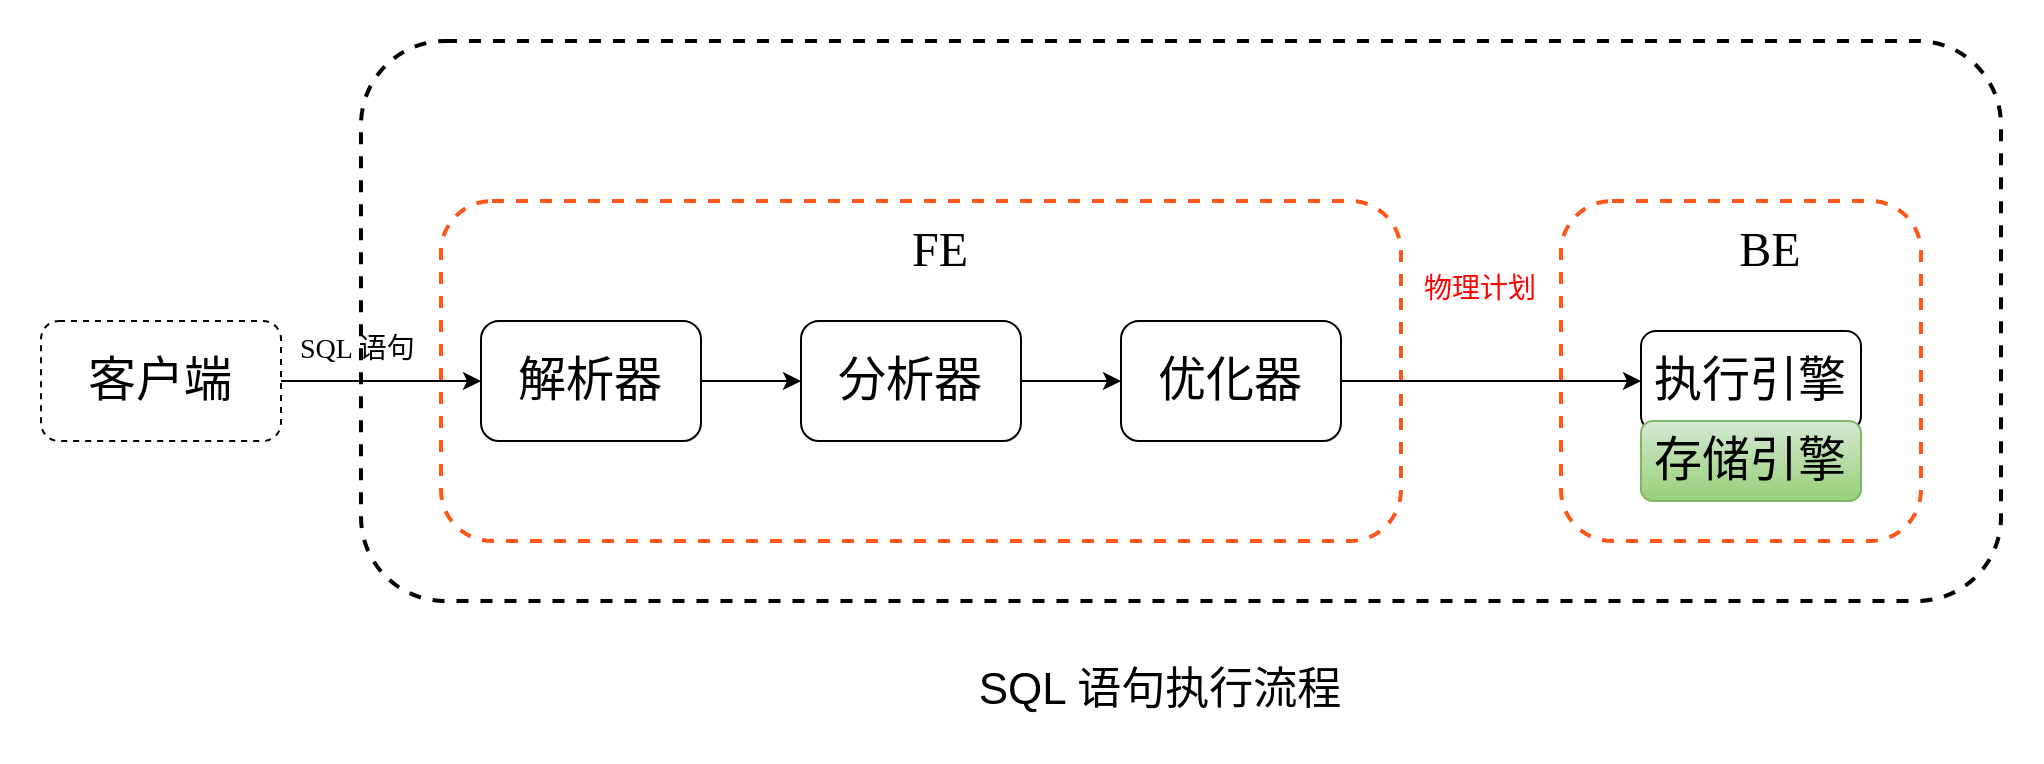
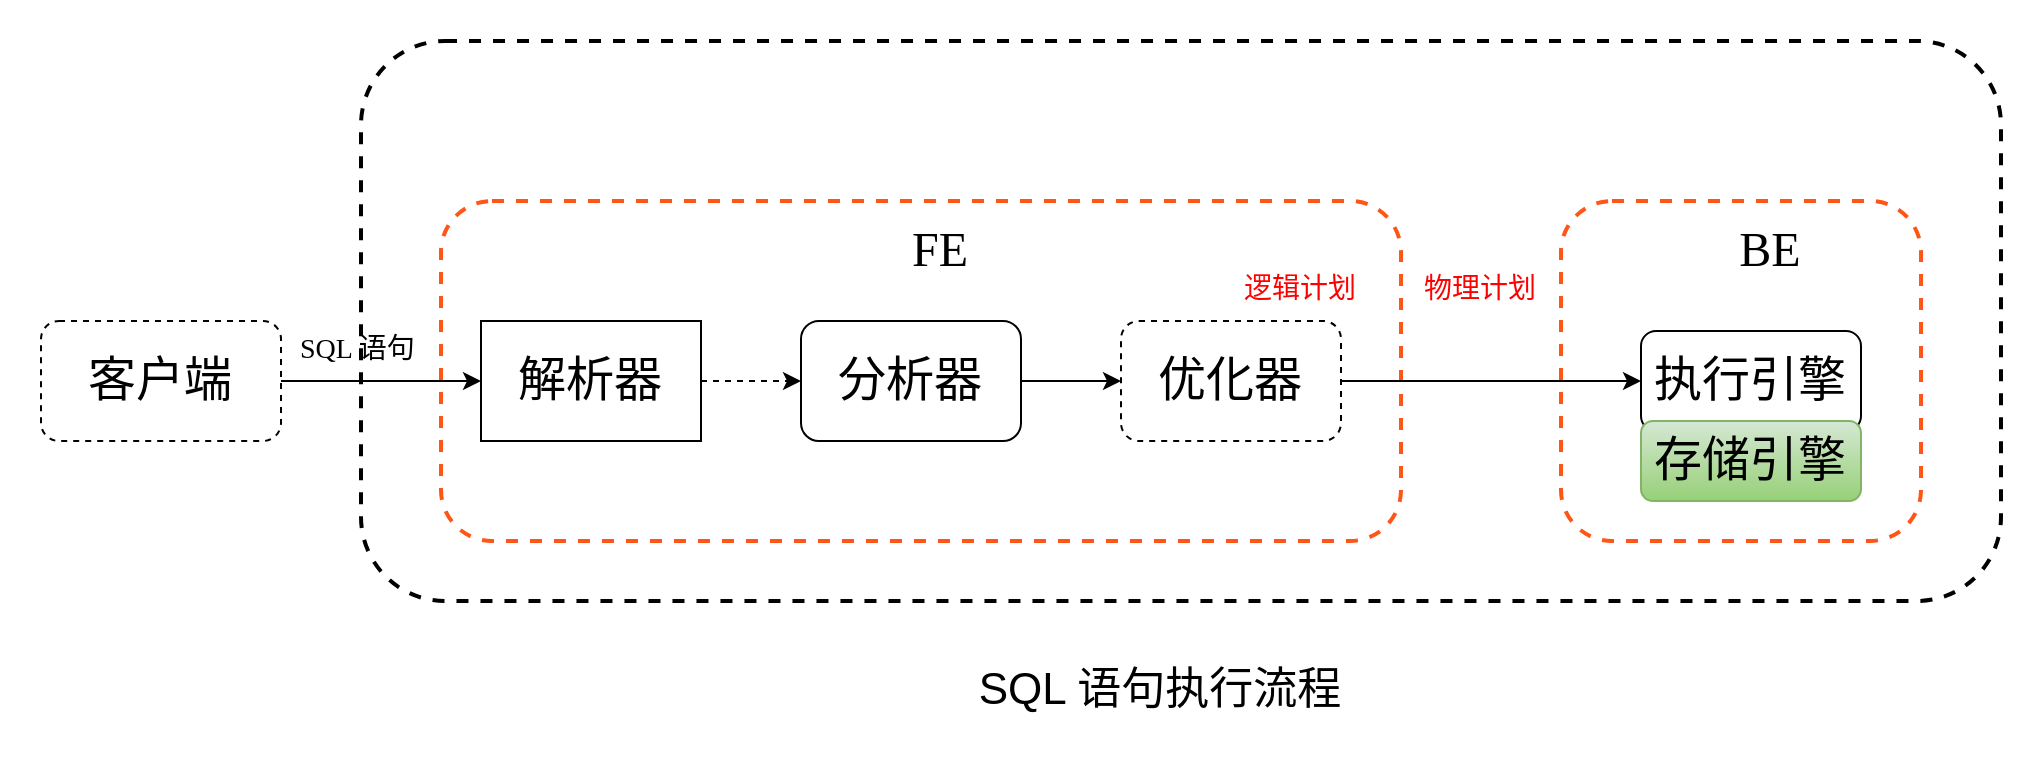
node "逻辑计划": added
node "解析器": shape rounded rectangle -> rectangle
edge "解析器" -> "分析器": style solid -> dashed
node "优化器": style solid -> dashed
